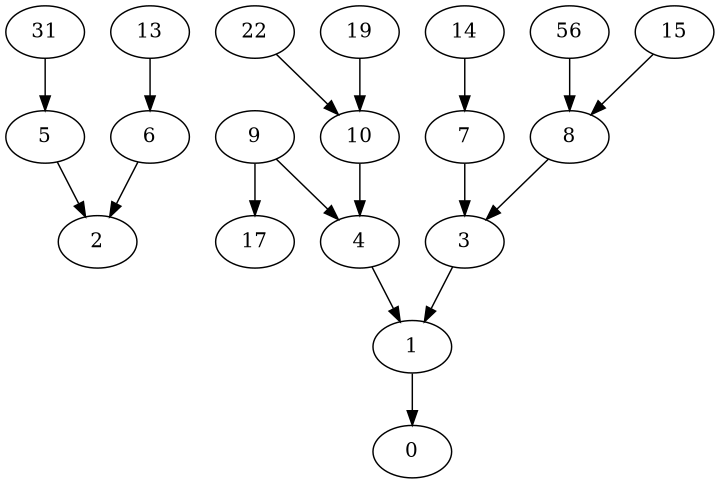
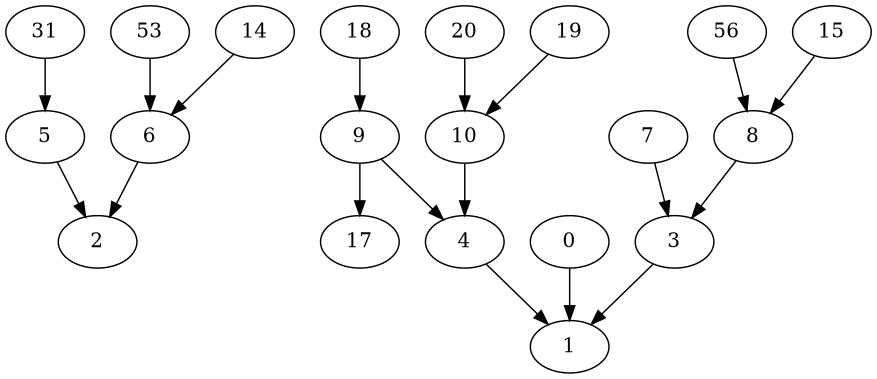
node "13": label "13" -> "53"
node "22": label "22" -> "20"
node "18": added
edge "14" -> "7": now "14" -> "6"
edge "1" -> "0": reversed
